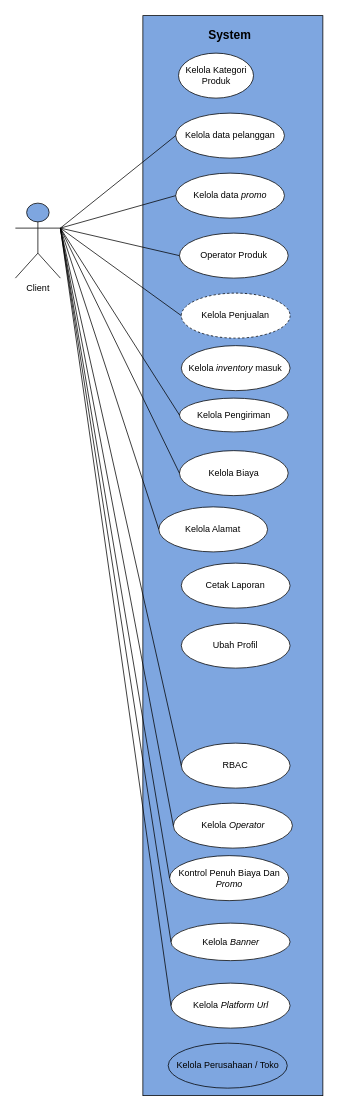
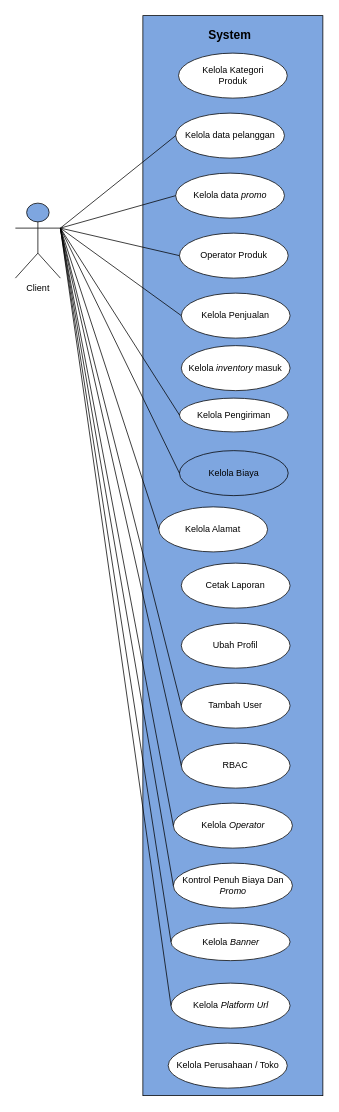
node "Kelola Kategori Produk": size 75x45 -> 109x45
node "Kelola Penjualan": style dashed -> solid
node "Kelola Biaya": fillcolor #ffffff -> #7ea6e0
edge "Client" -- "Tambah User": added
node "Tambah User": added
node "Kontrol Penuh Biaya Dan Promo": moved (229, 878) -> (233, 885)
node "Kelola Perusahaan / Toko": fillcolor #7ea6e0 -> #ffffff
